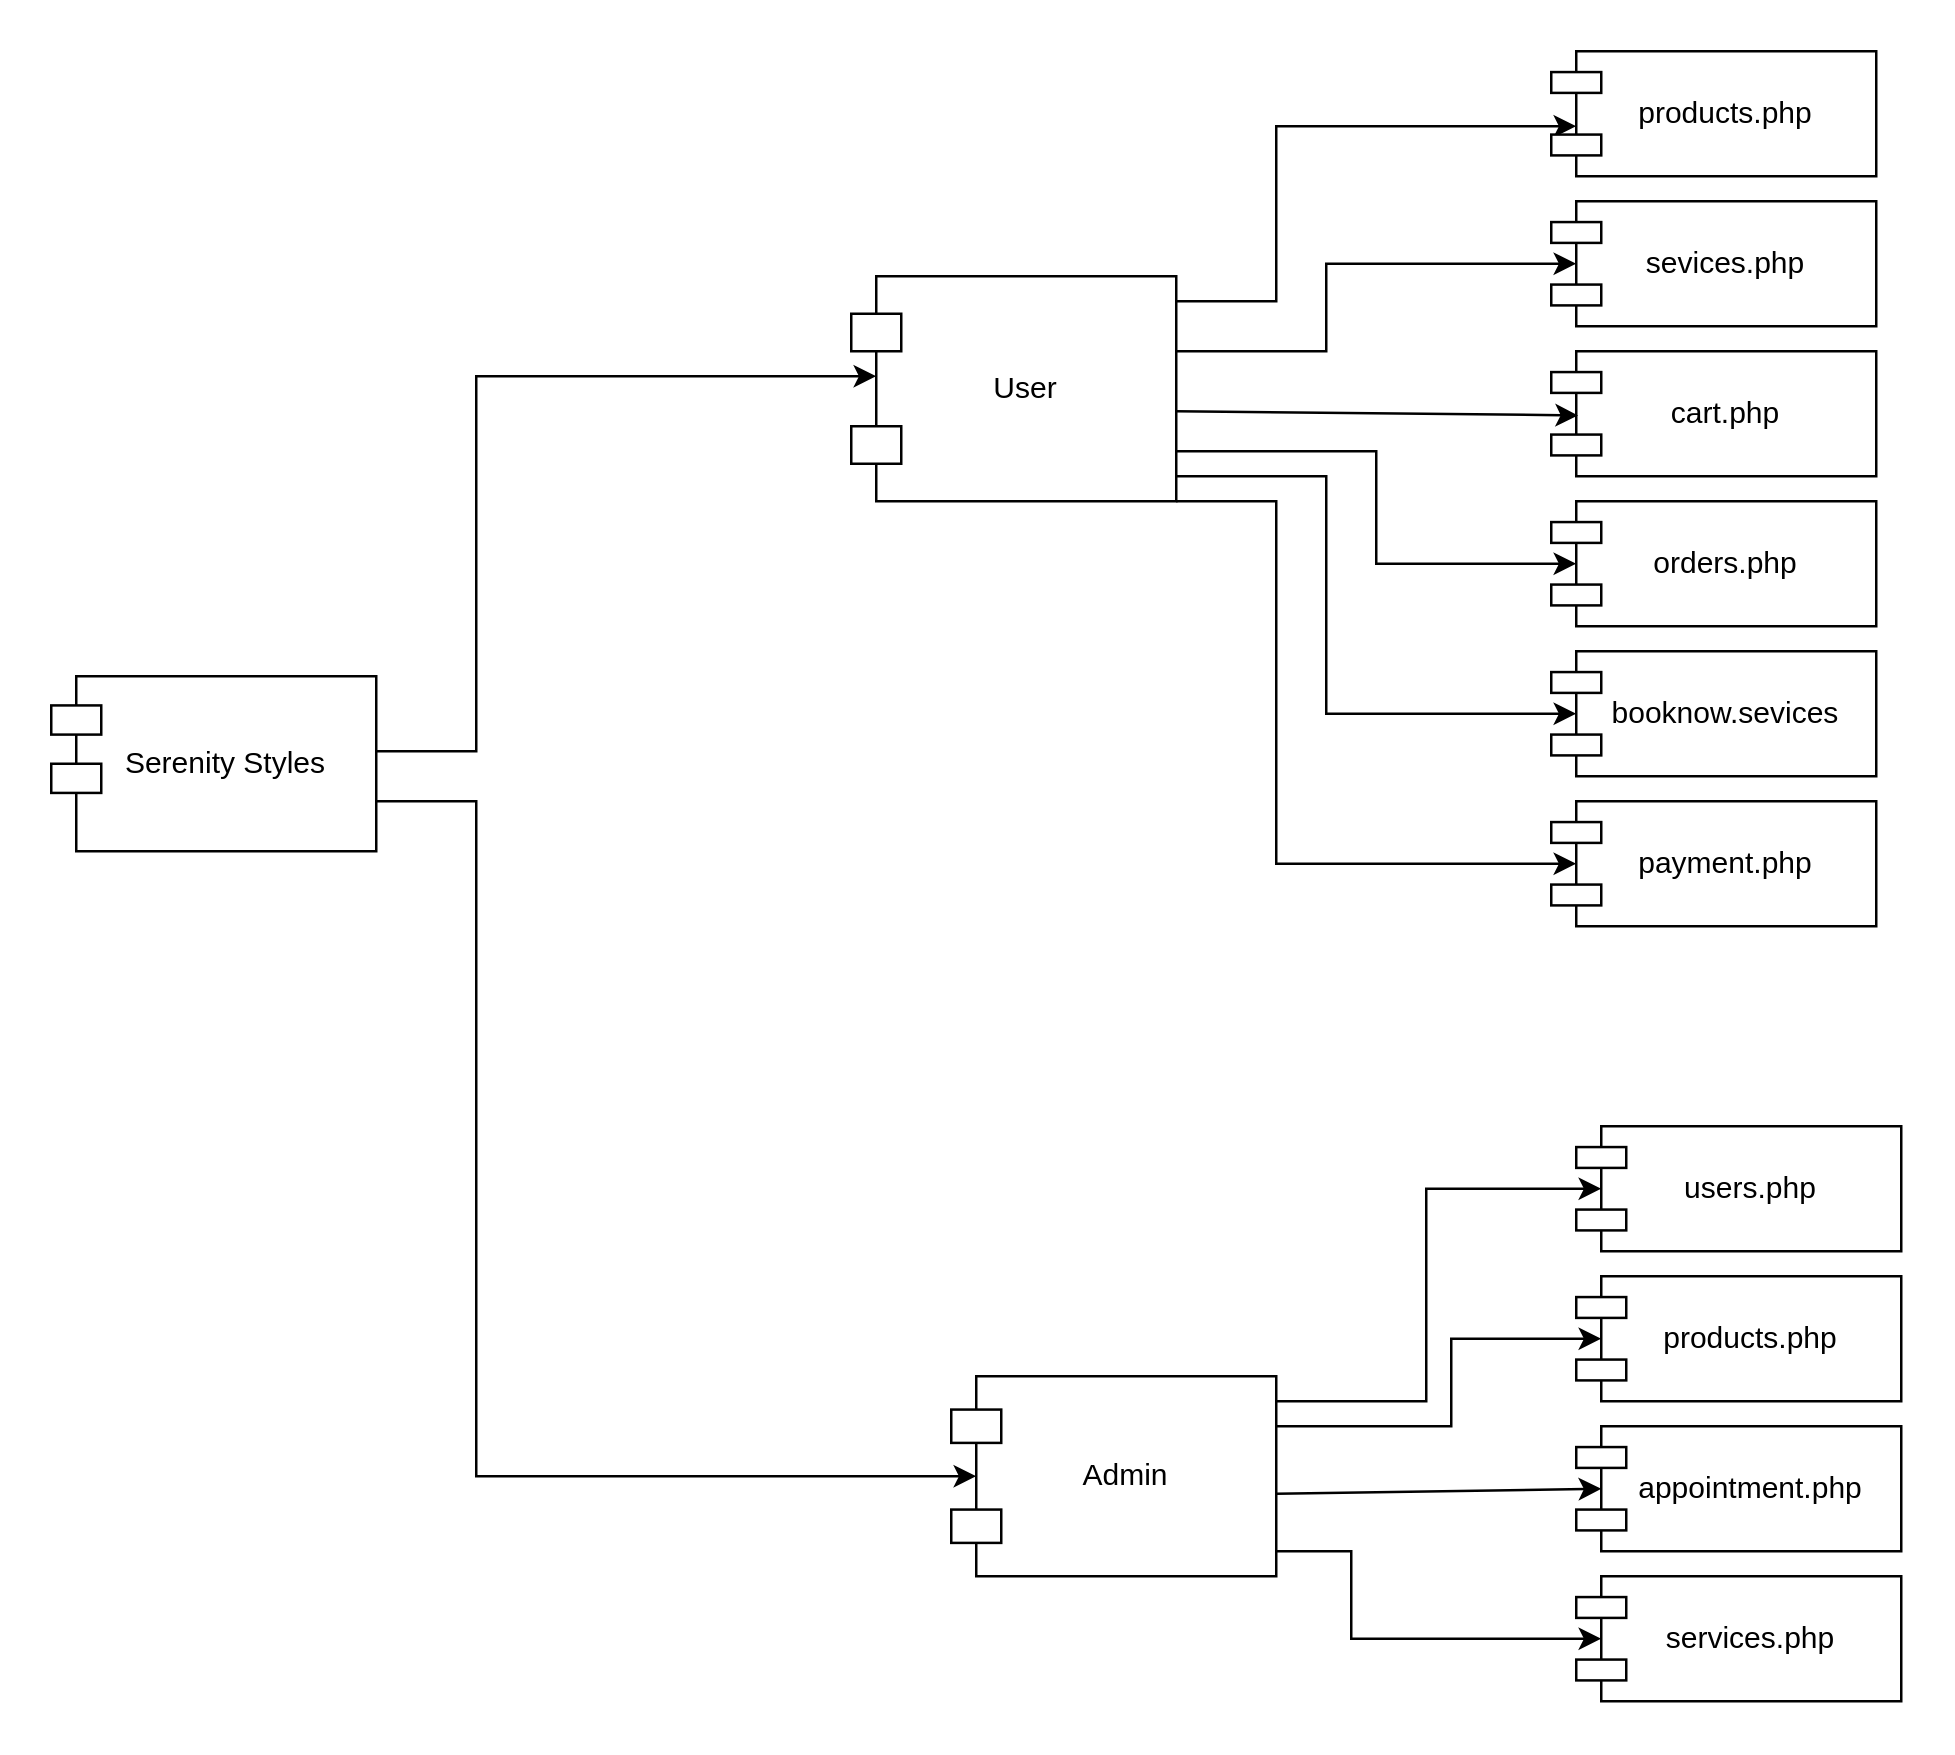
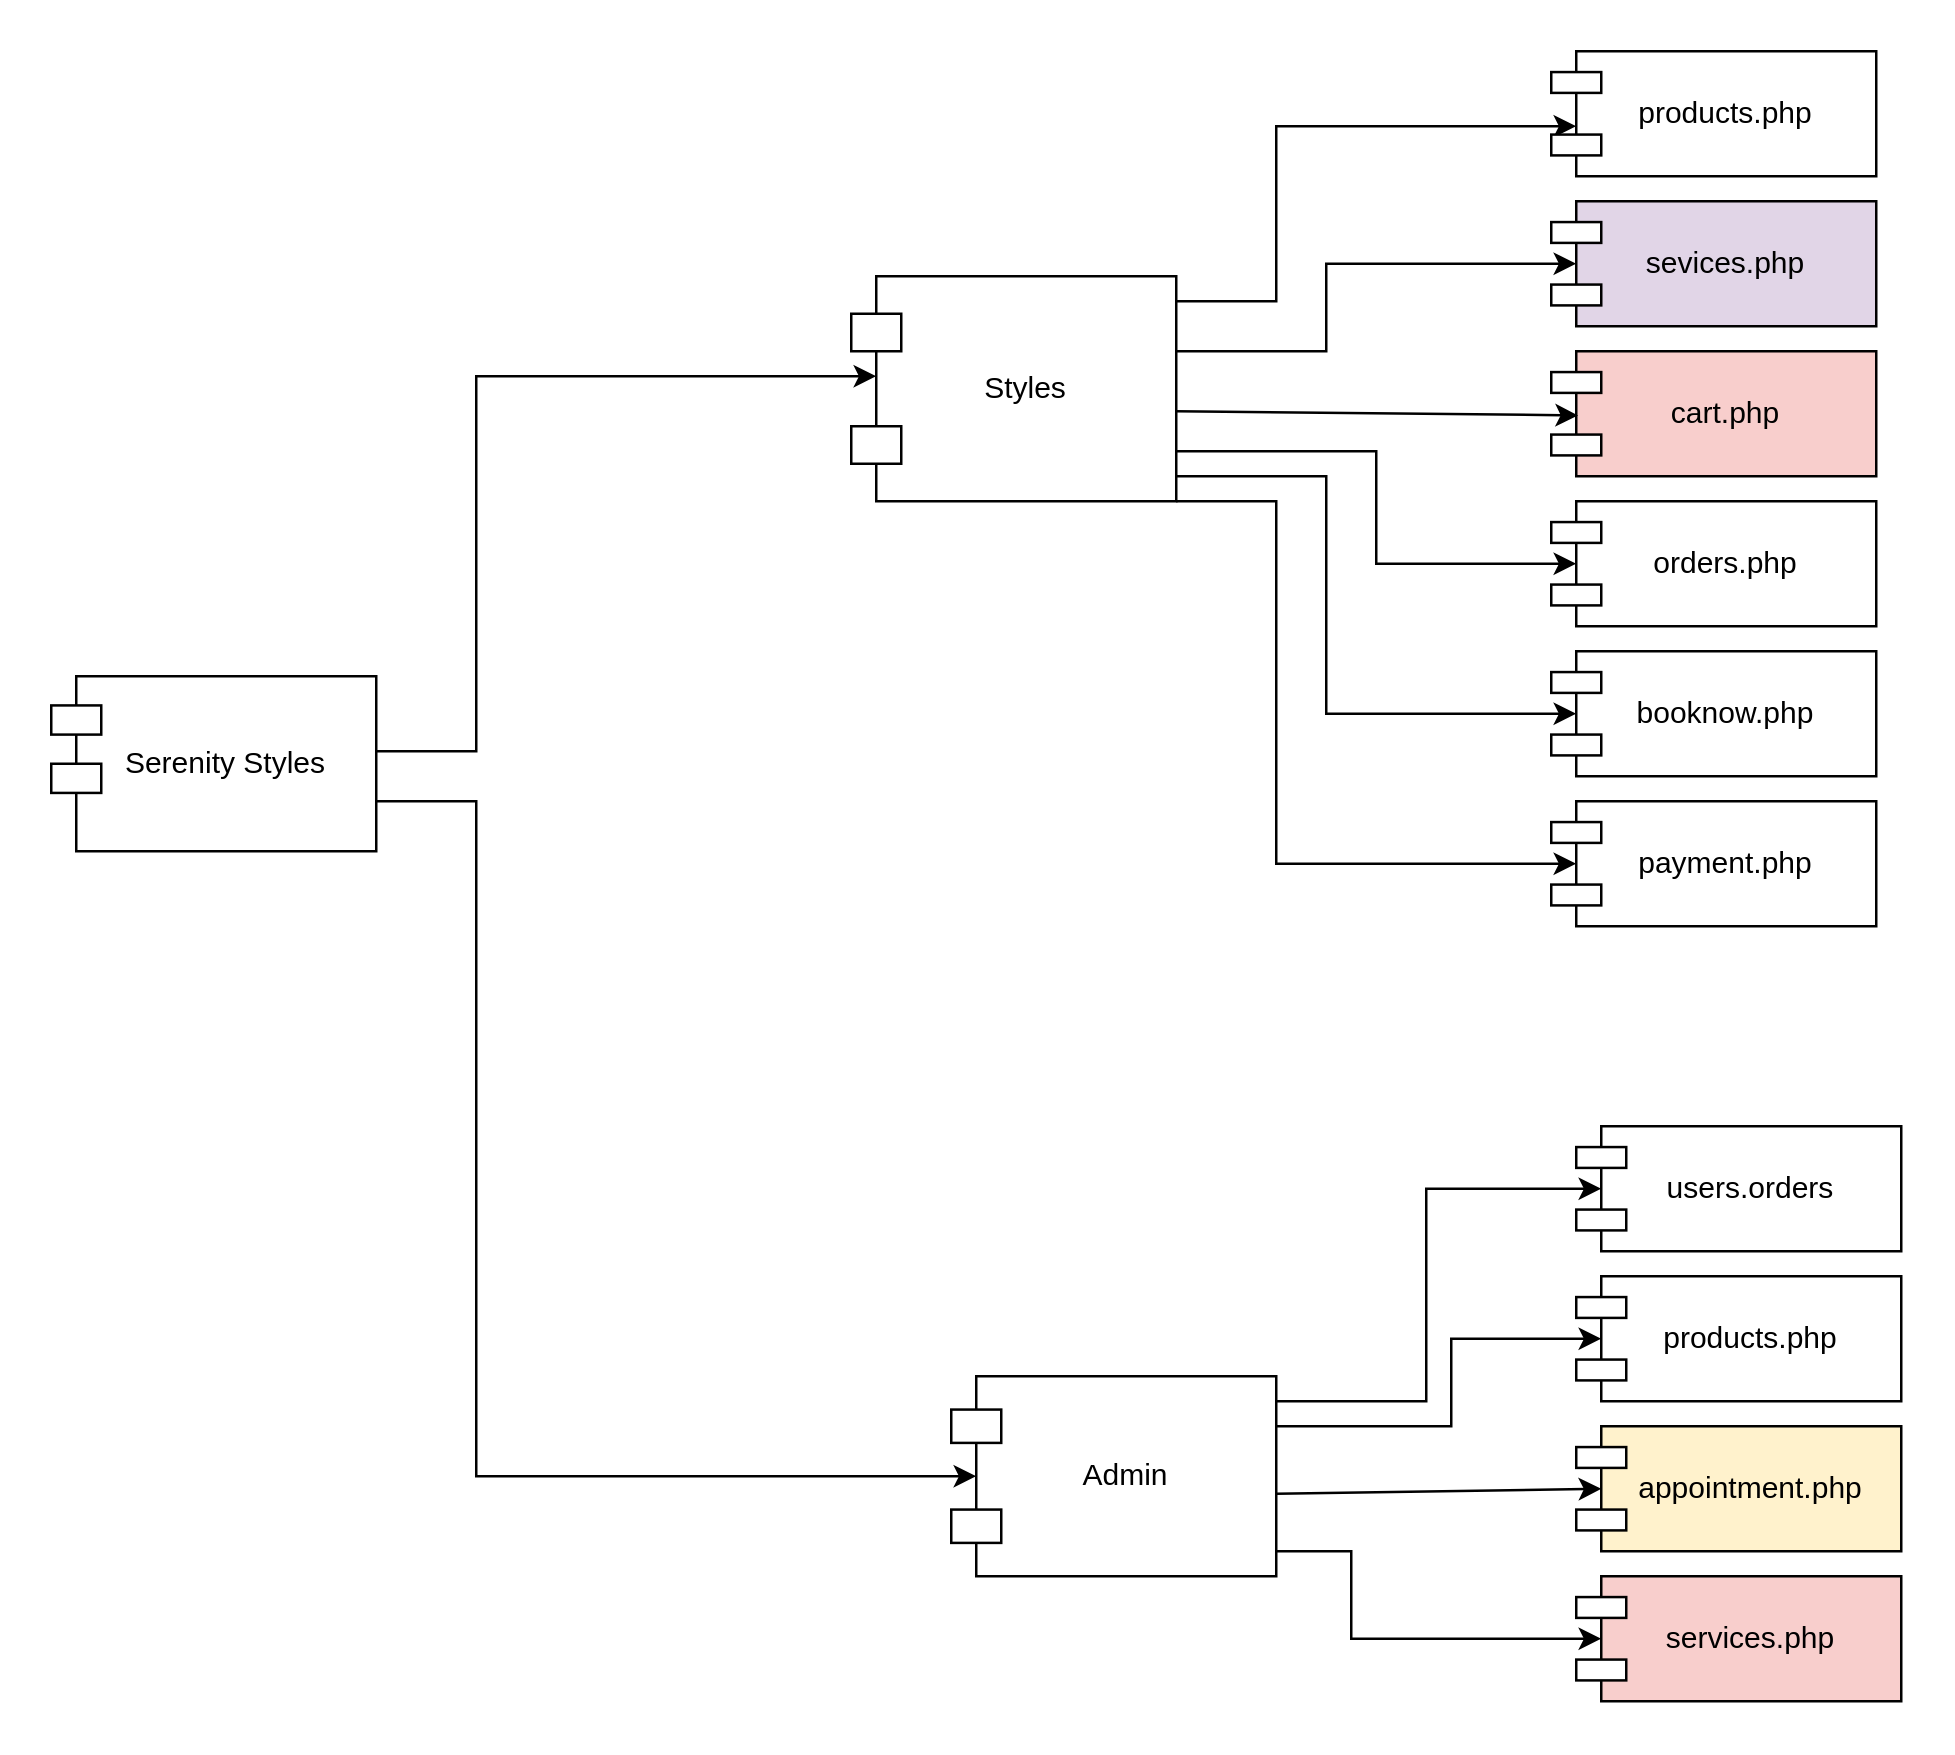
node "sevices.php": fillcolor #ffffff -> #e1d5e7
node "User": label "User" -> "Styles"
node "cart.php": fillcolor #ffffff -> #f8cecc
node "booknow.sevices": label "booknow.sevices" -> "booknow.php"
node "users.php": label "users.php" -> "users.orders"
node "appointment.php": fillcolor #ffffff -> #fff2cc
node "services.php": fillcolor #ffffff -> #f8cecc
